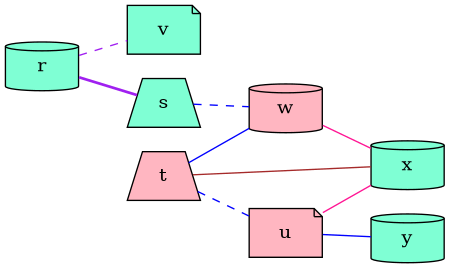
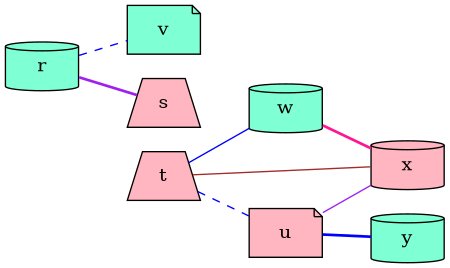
edge "v" -- "r": color purple -> blue
node "s": fillcolor aquamarine -> lightpink
edge "s" -- "w": removed
node "w": fillcolor lightpink -> aquamarine
edge "w" -- "x": style solid -> bold
node "x": fillcolor aquamarine -> lightpink
edge "x" -- "u": color deeppink -> purple
edge "u" -- "y": style solid -> bold
